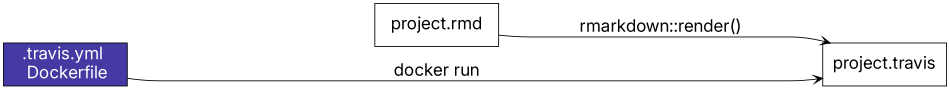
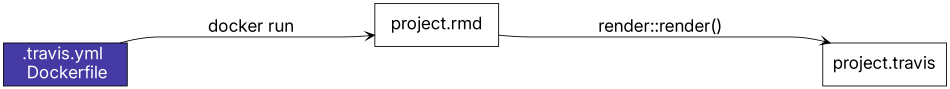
edge "project.rmd" -> "project.travis": label "rmarkdown::render()" -> "render::render()"
edge ".travis.yml Dockerfile" -> "project.travis": now ".travis.yml Dockerfile" -> "project.rmd"
